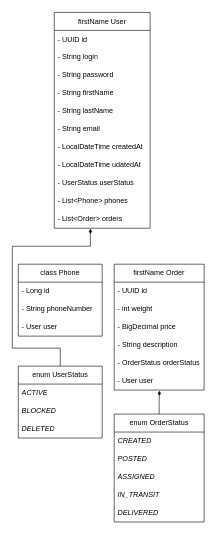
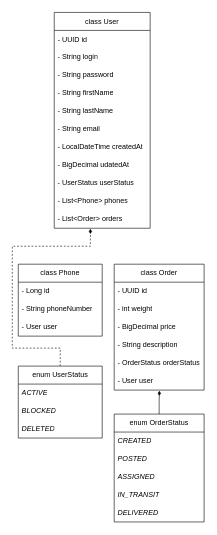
node "firstName User": label "firstName User" -> "class User"
node "- LocalDateTime udatedAt": label "- LocalDateTime udatedAt" -> "- BigDecimal udatedAt"
node "firstName Order": label "firstName Order" -> "class Order"
edge "enum UserStatus" -> "- List<Order> orders": style solid -> dashed
